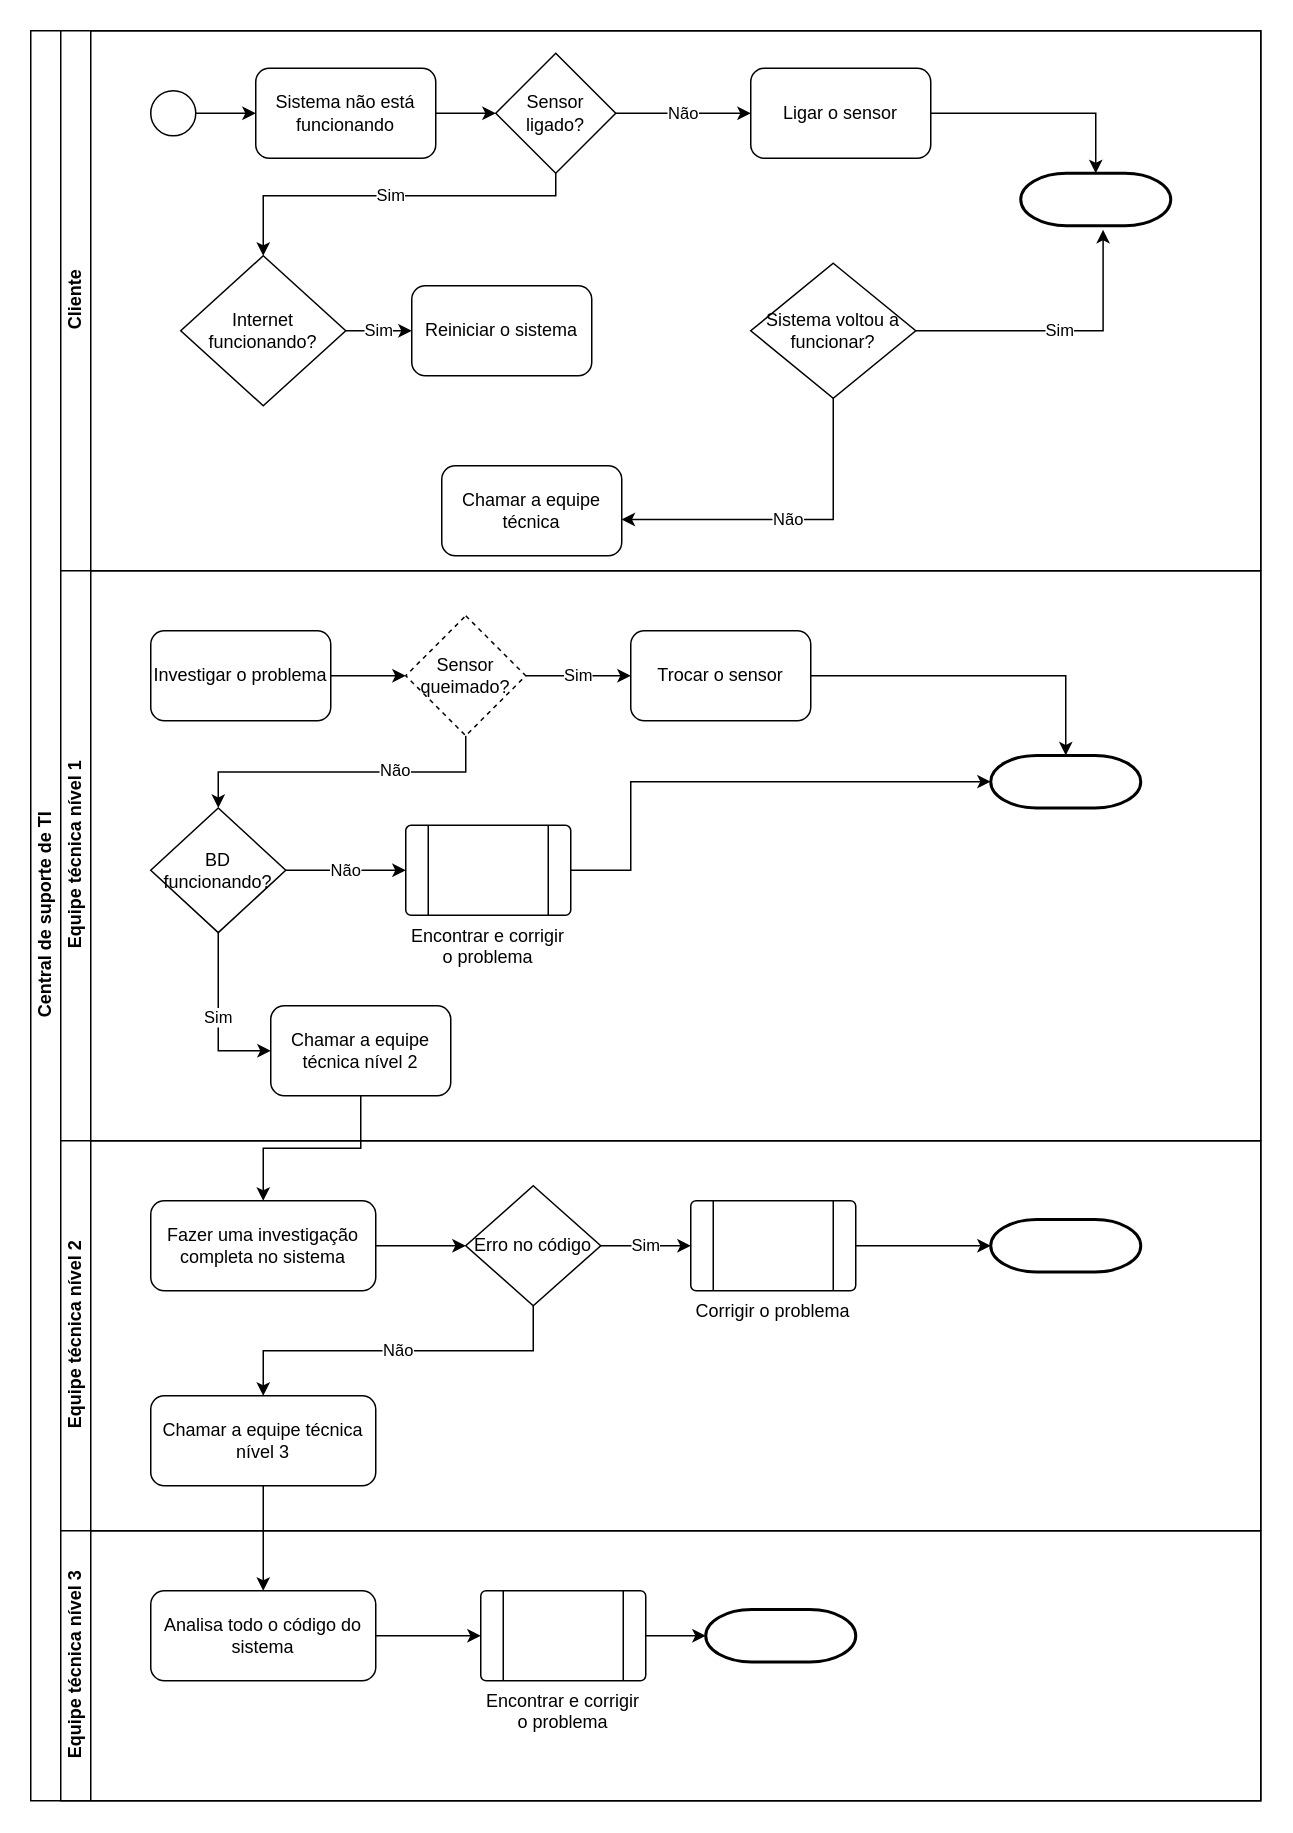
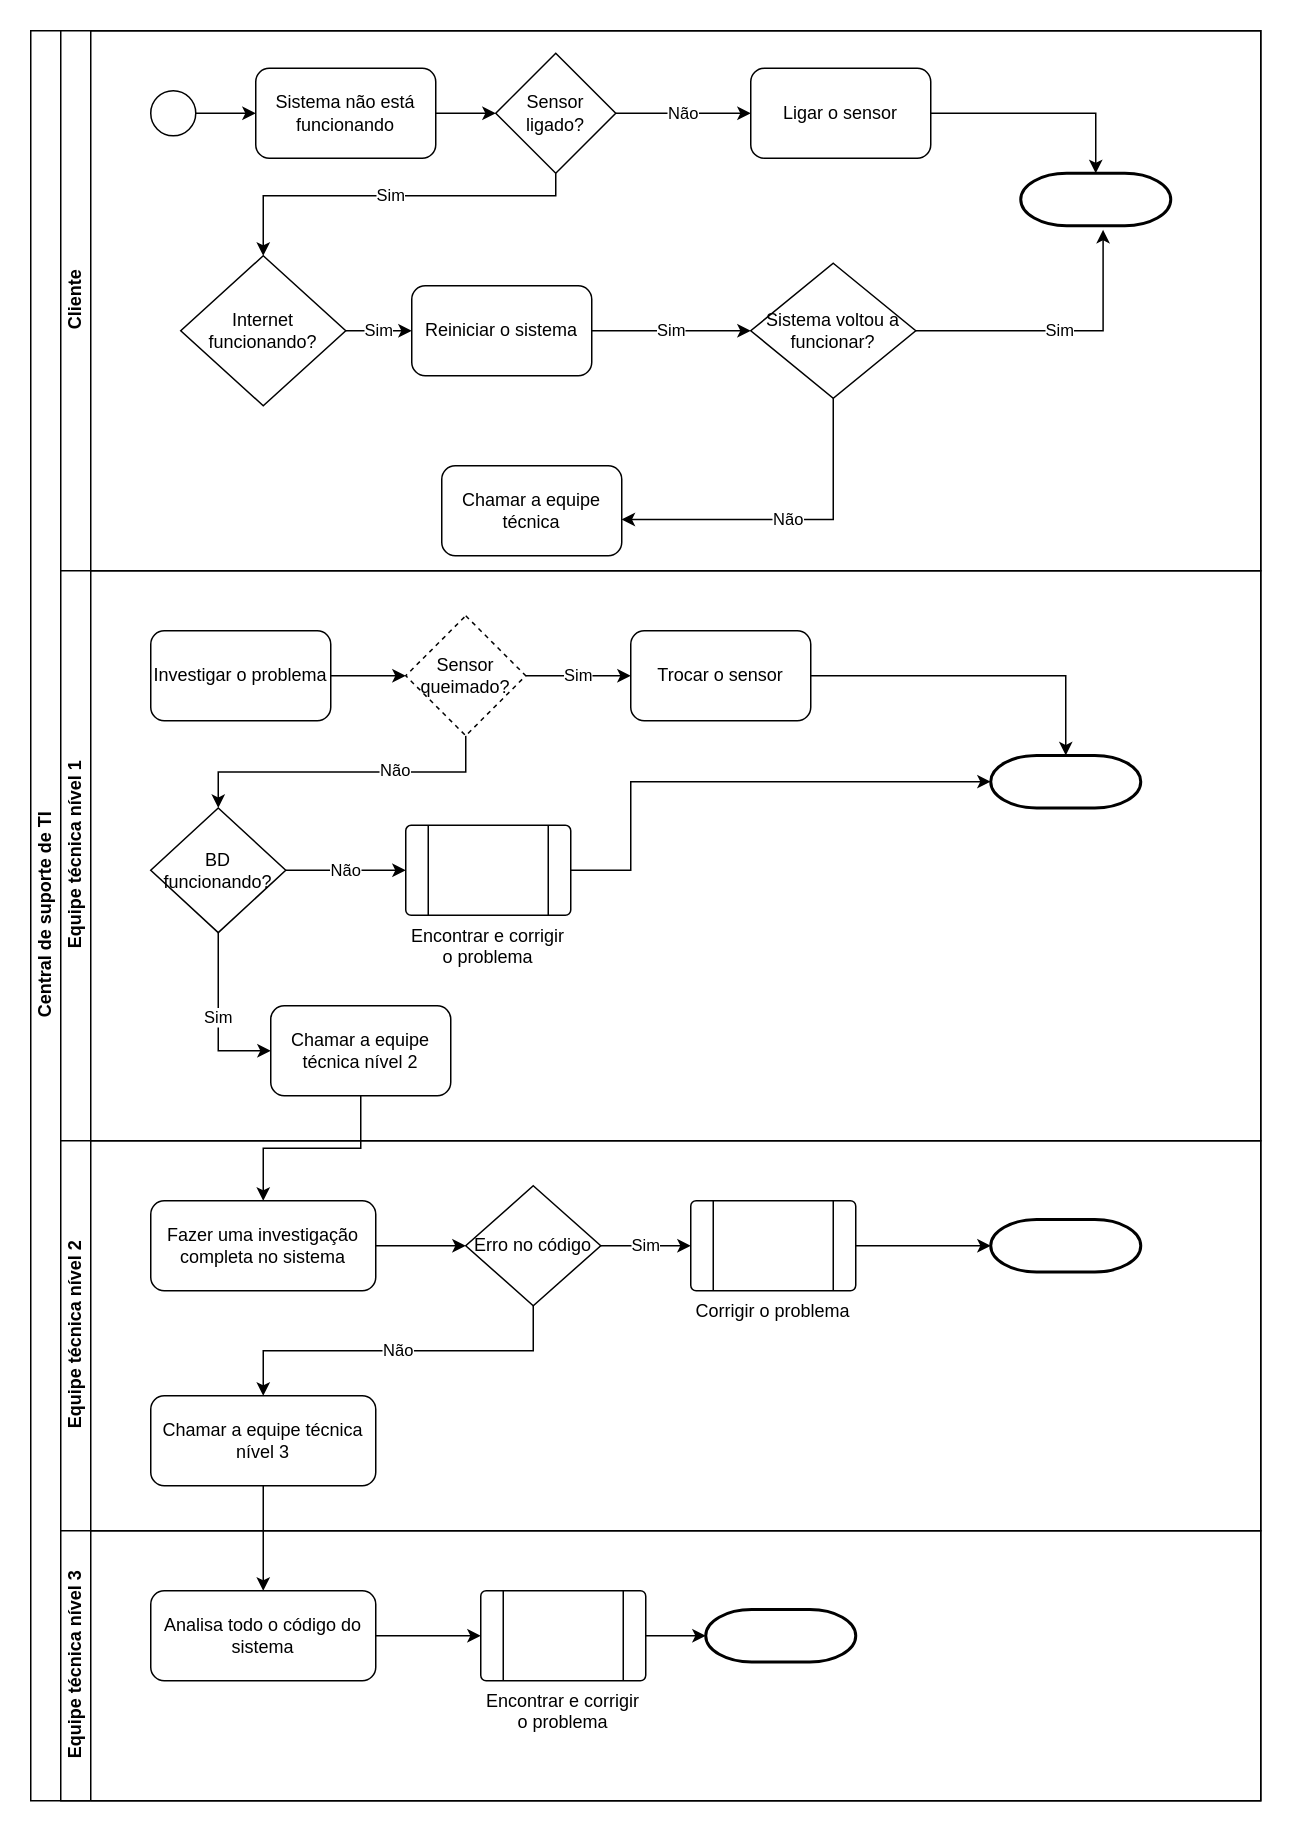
edge "Reiniciar o sistema" -> "Sistema voltou a funcionar?": added, label "Sim"
